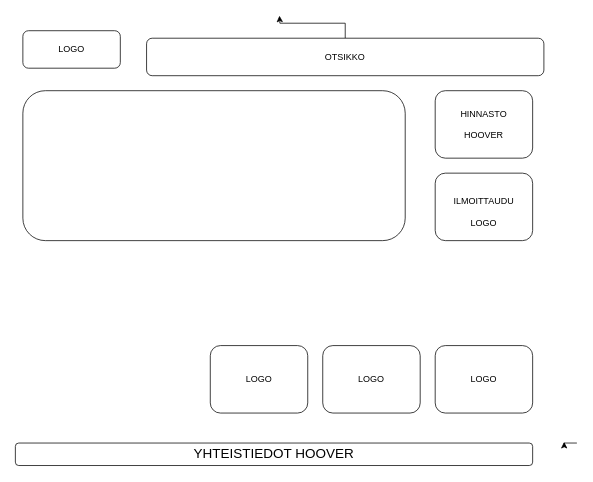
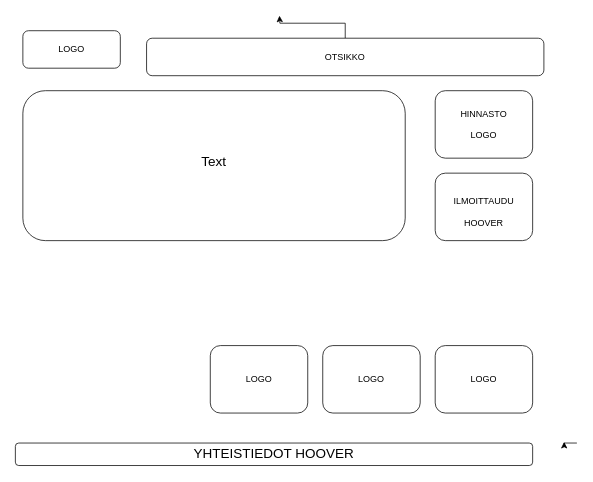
node "HINNASTO HOOVER": label "HINNASTO HOOVER" -> "HINNASTO LOGO"
node "Text": added
node "ILMOITTAUDU LOGO": label "ILMOITTAUDU LOGO" -> "ILMOITTAUDU HOOVER"
